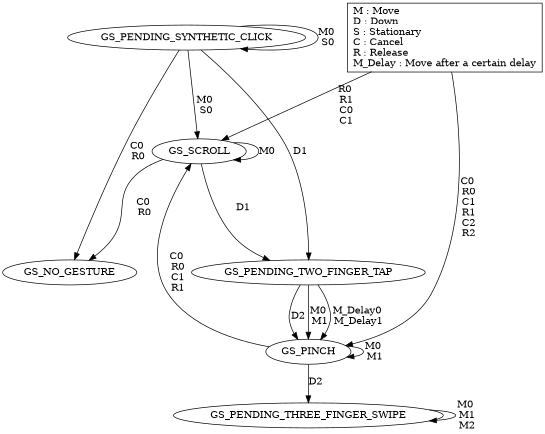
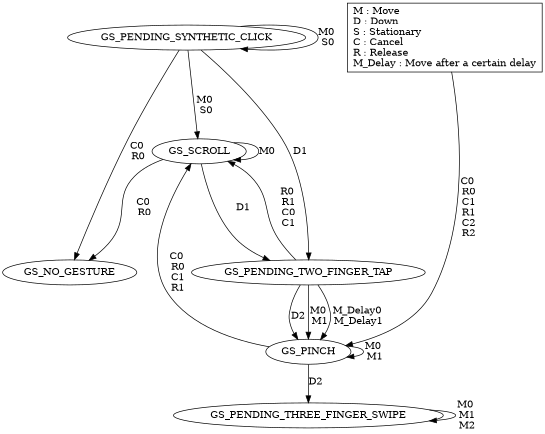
edge "M : Move" -> "GS_SCROLL": now "GS_PENDING_TWO_FINGER_TAP" -> "GS_SCROLL"
